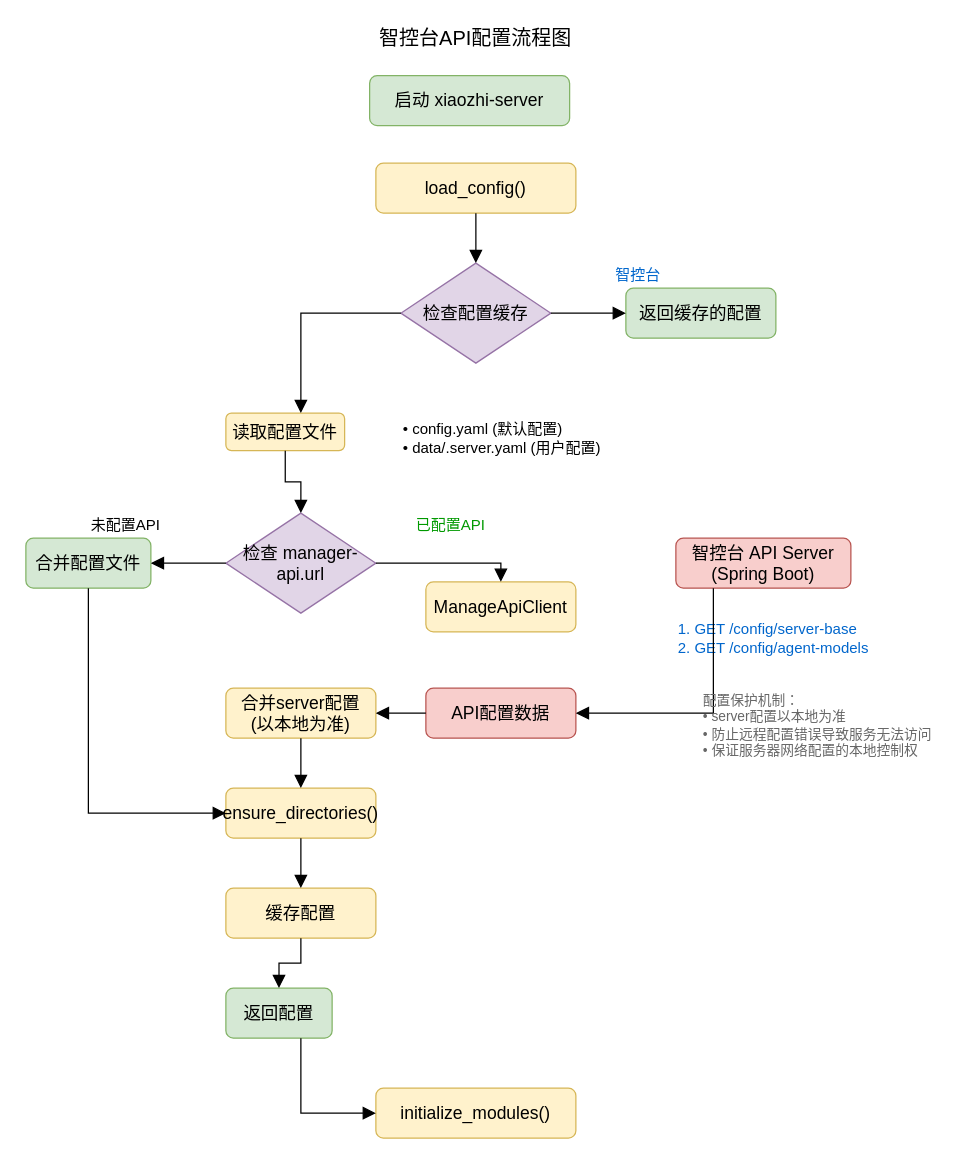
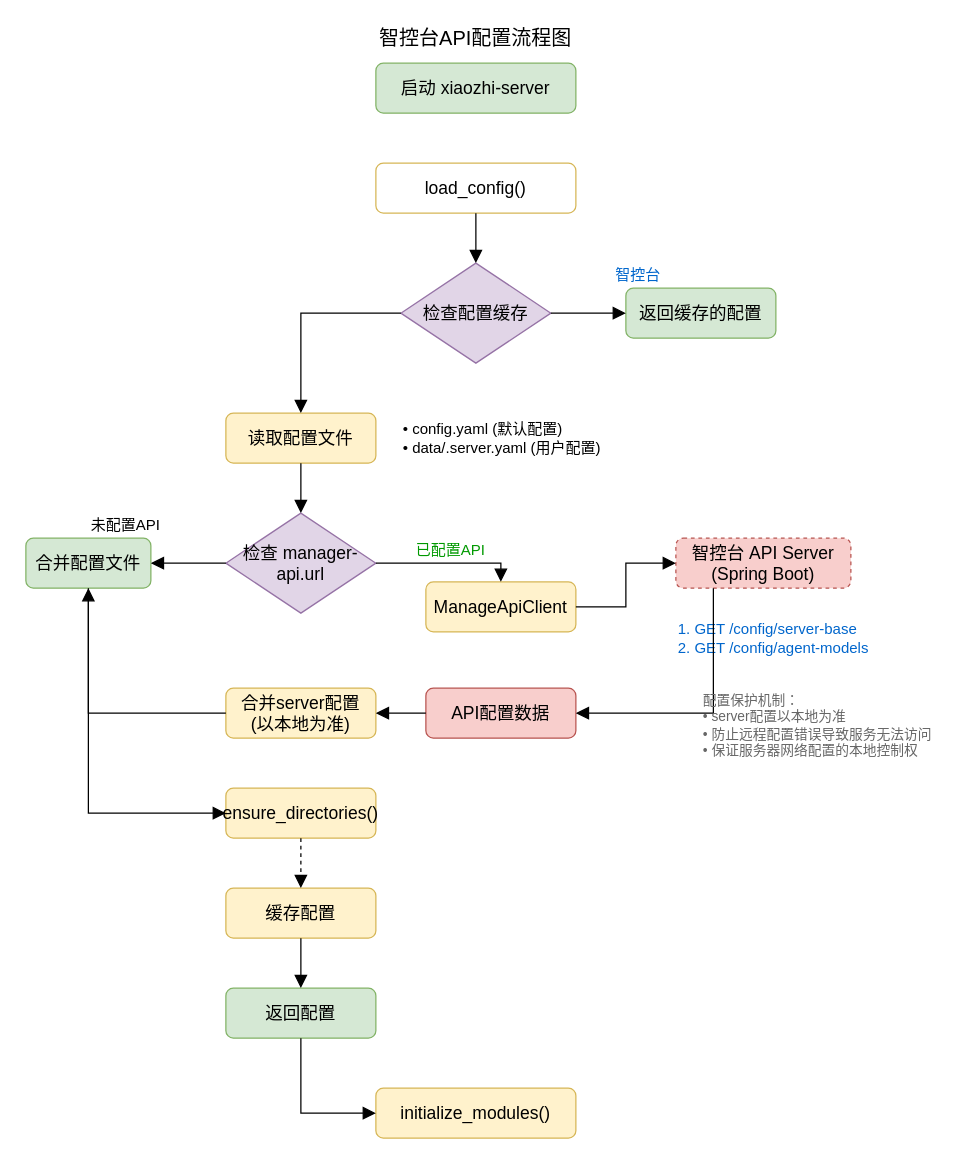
node "启动 xiaozhi-server": moved (469, 101) -> (476, 88)
node "load_config()": fillcolor #fff2cc -> #ffffff
node "读取配置文件": size 119x38 -> 150x50
node "已配置API": moved (451, 526) -> (451, 551)
node "智控台 API Server (Spring Boot)": style solid -> dashed
edge "ManageApiClient" -> "智控台 API Server (Spring Boot)": added
edge "合并server配置 (以本地为准)" -> "ensure_directories()": now "合并server配置 (以本地为准)" -> "合并配置文件"
edge "ensure_directories()" -> "缓存配置": style solid -> dashed
node "返回配置": size 106x50 -> 150x50
